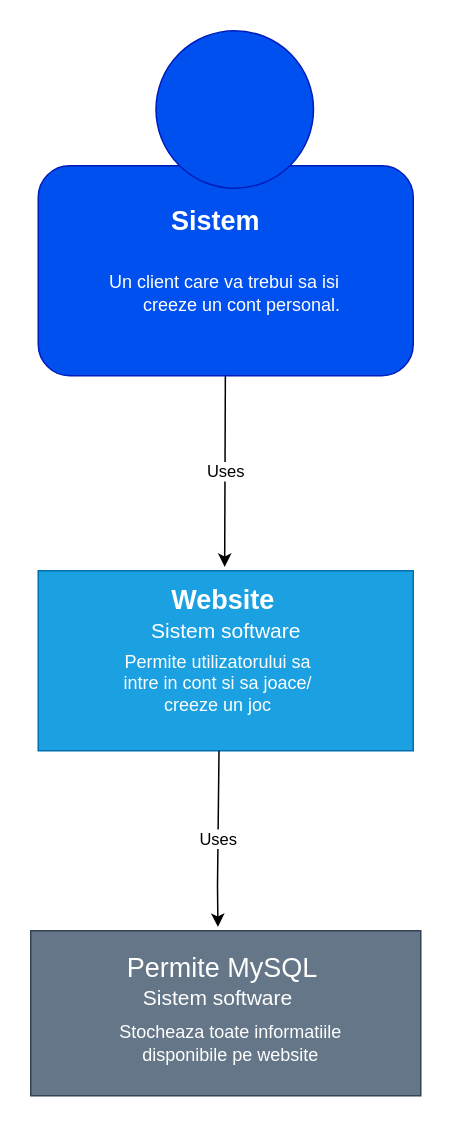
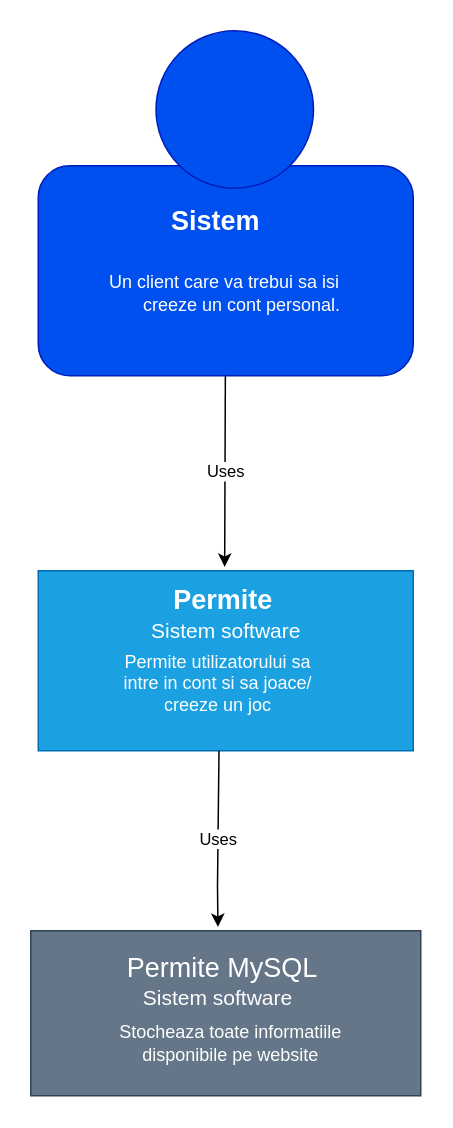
node "Website": label "Website" -> "Permite"
